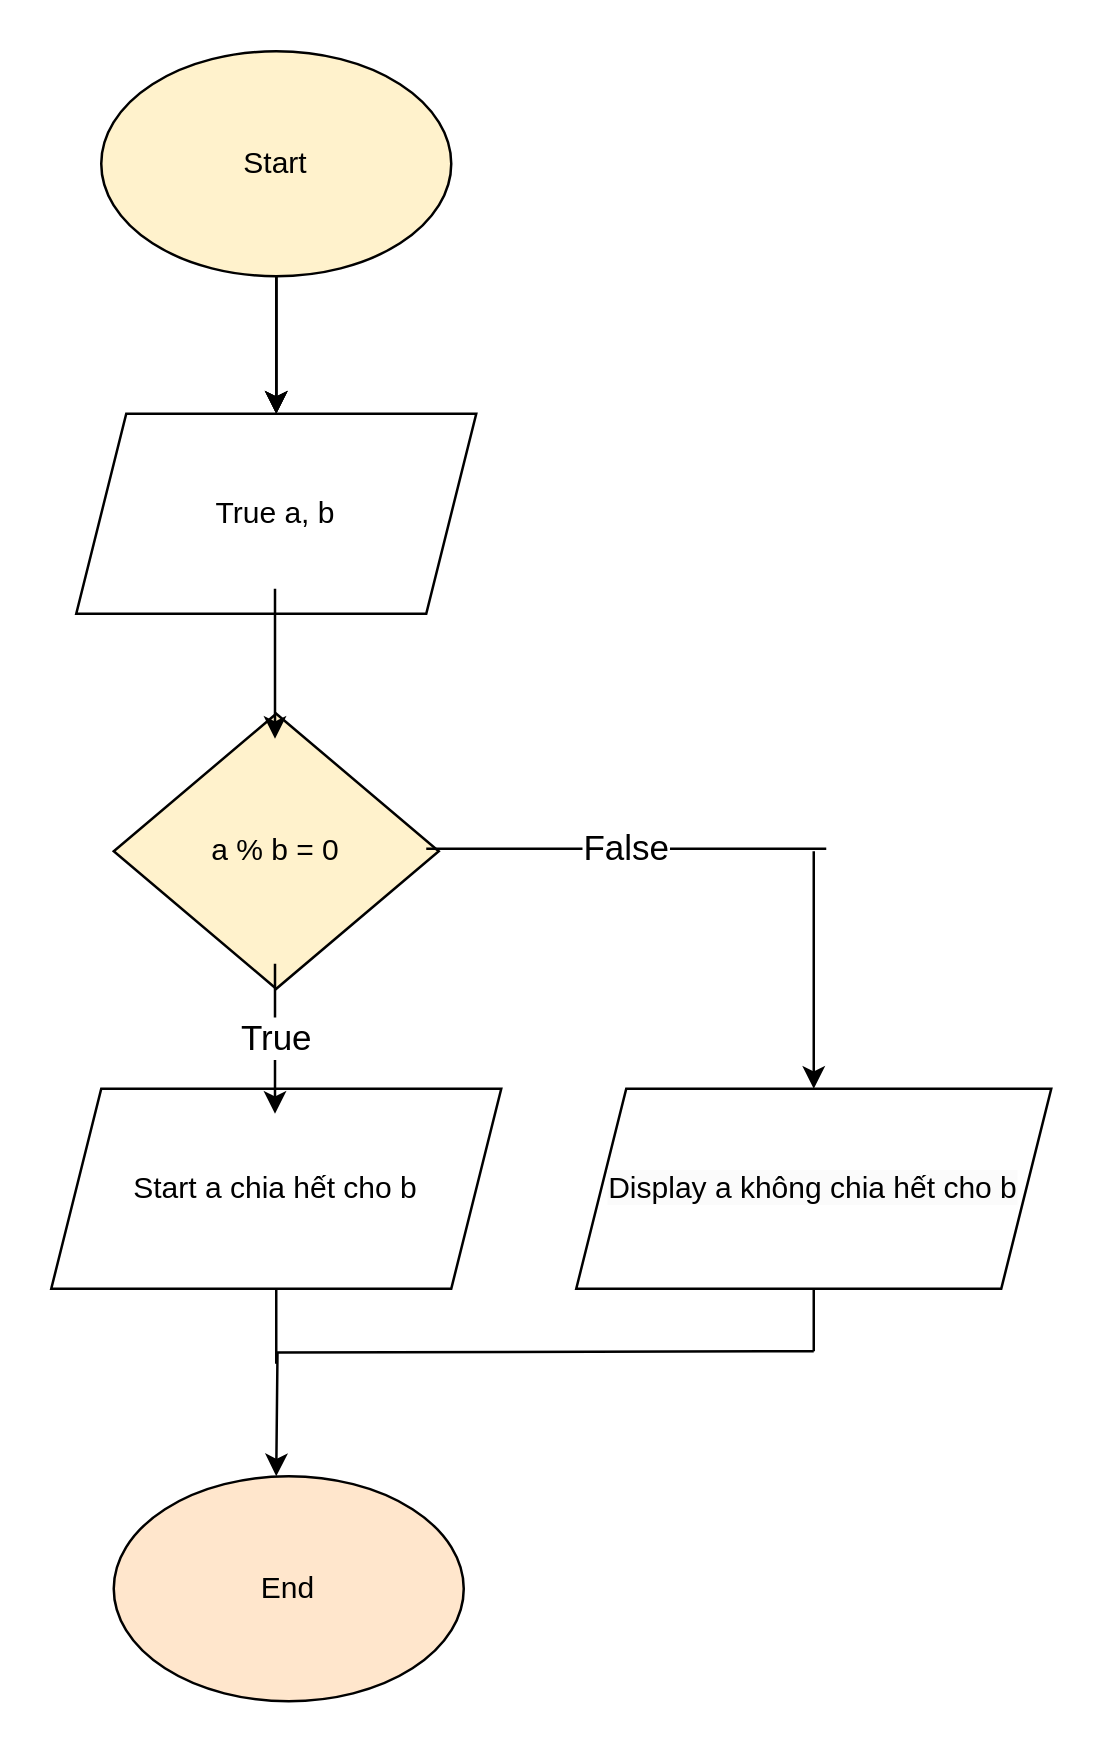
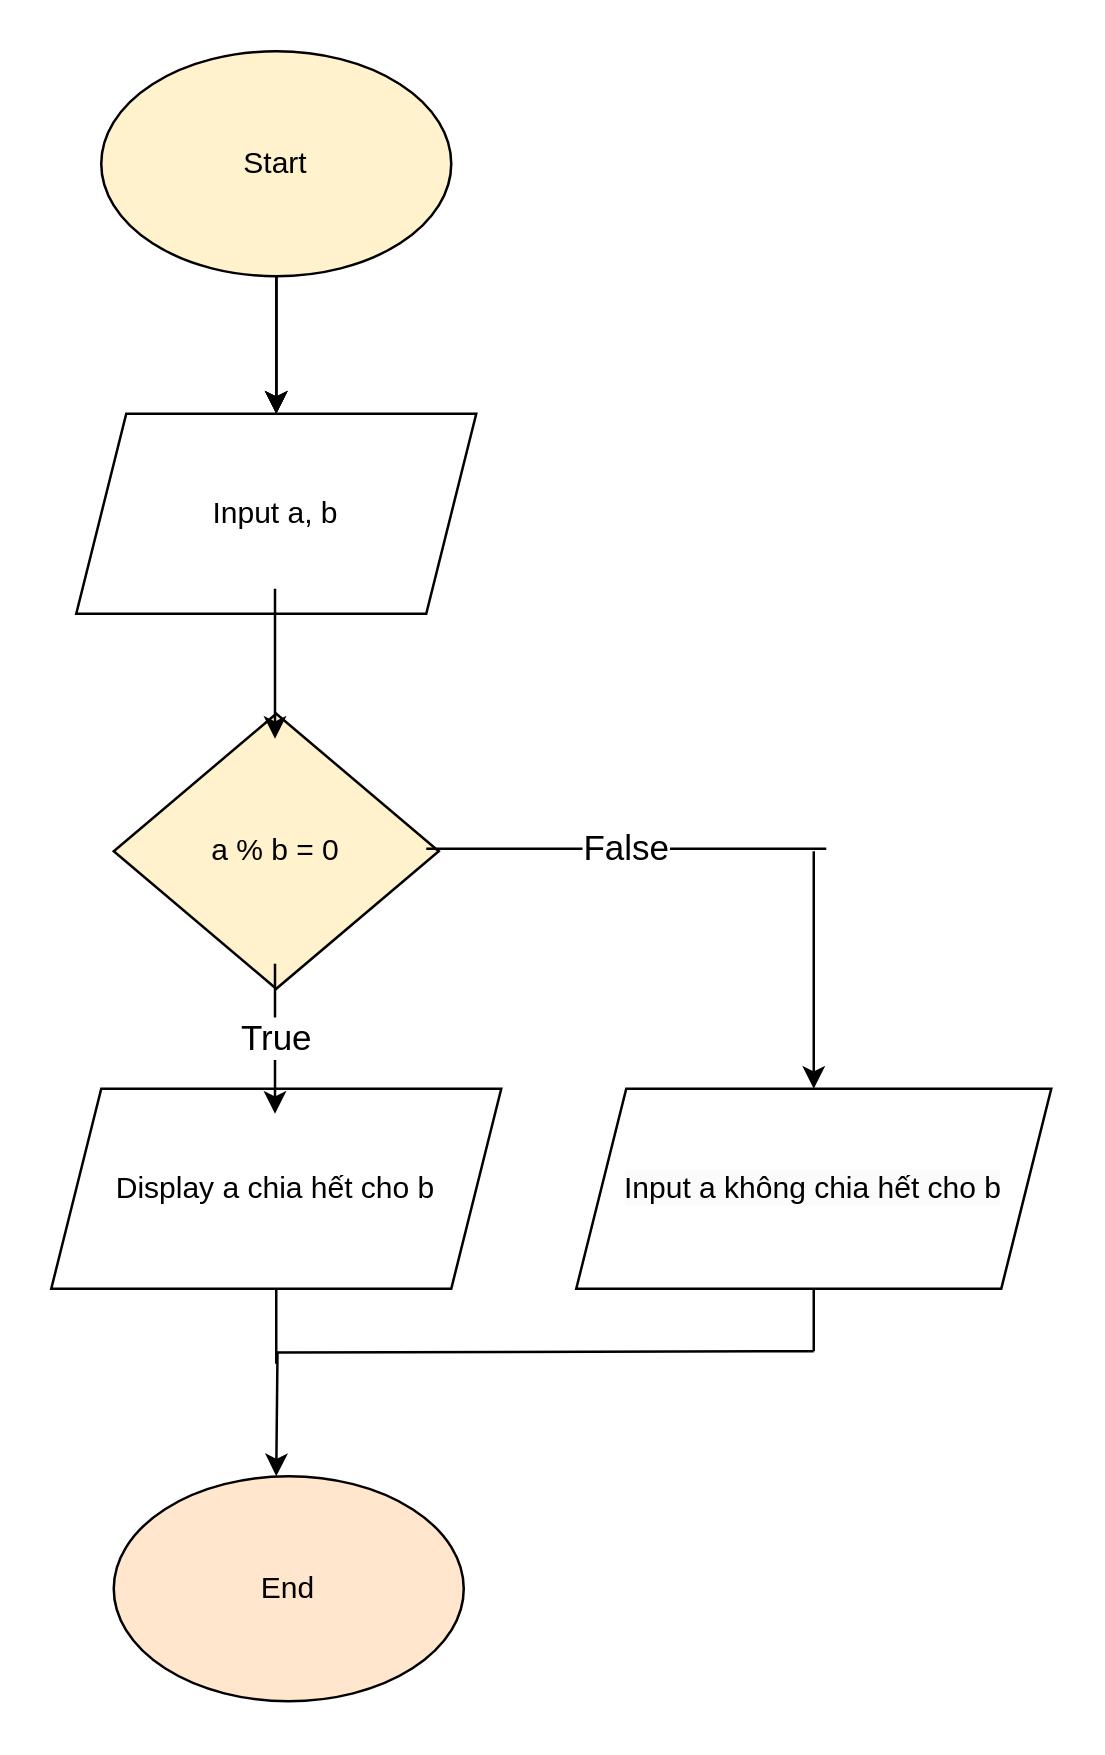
node "True a, b": label "True a, b" -> "Input a, b"
node "Start a chia hết cho b": label "Start a chia hết cho b" -> "Display a chia hết cho b"
node "Display a không chia hết cho b": label "Display a không chia hết cho b" -> "Input a không chia hết cho b"
